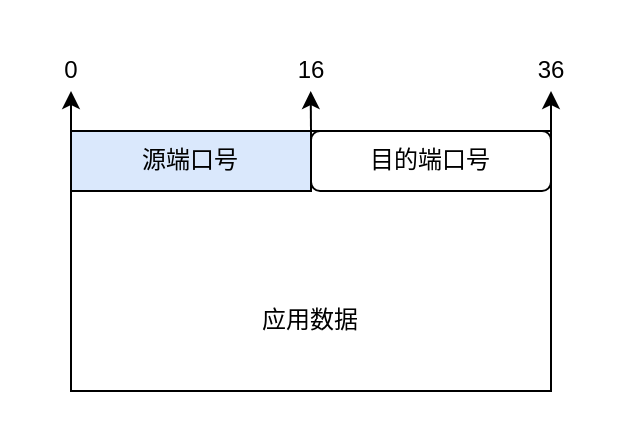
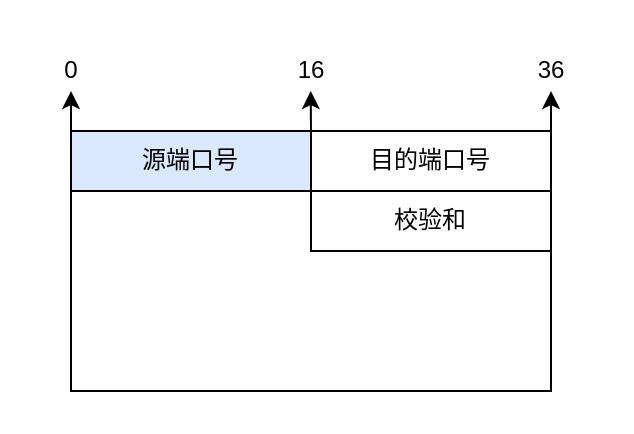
node "目的端口号": shape rounded rectangle -> rectangle
node "校验和": added
node "应用数据": removed
